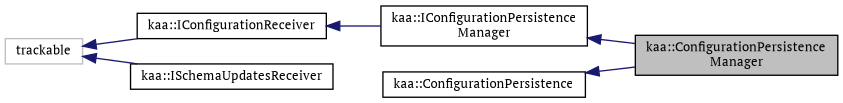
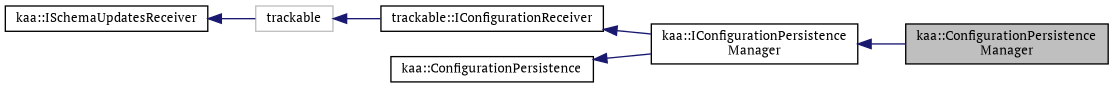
node "kaa::IConfigurationReceiver": label "kaa::IConfigurationReceiver" -> "trackable::IConfigurationReceiver"
edge "kaa::ISchemaUpdatesReceiver" -> "trackable": reversed
edge "kaa::ConfigurationPersistence Manager" -> "kaa::ConfigurationPersistence": now "kaa::IConfigurationPersistence Manager" -> "kaa::ConfigurationPersistence"
